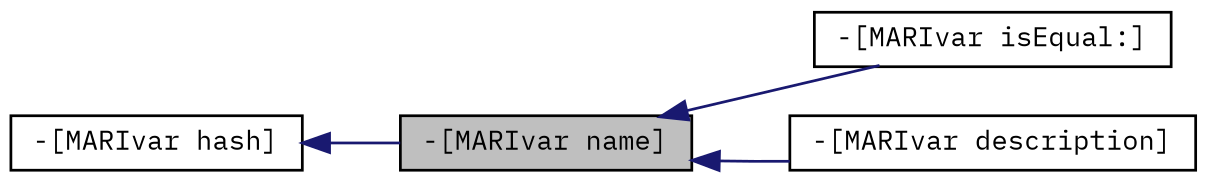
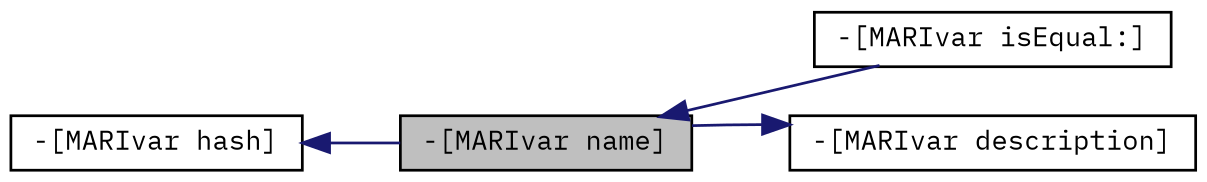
edge "-[MARIvar description]" -> "-[MARIvar name]": reversed
